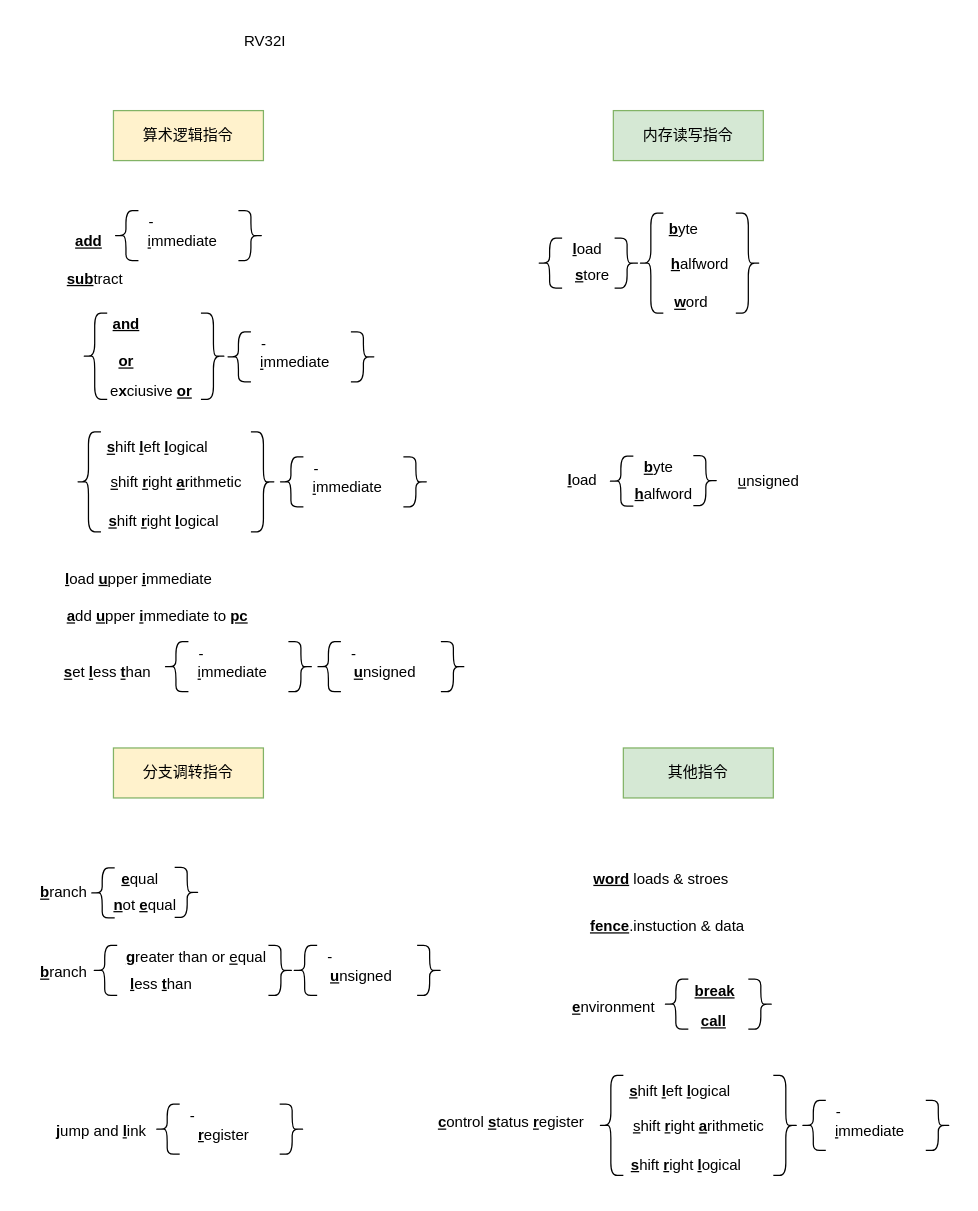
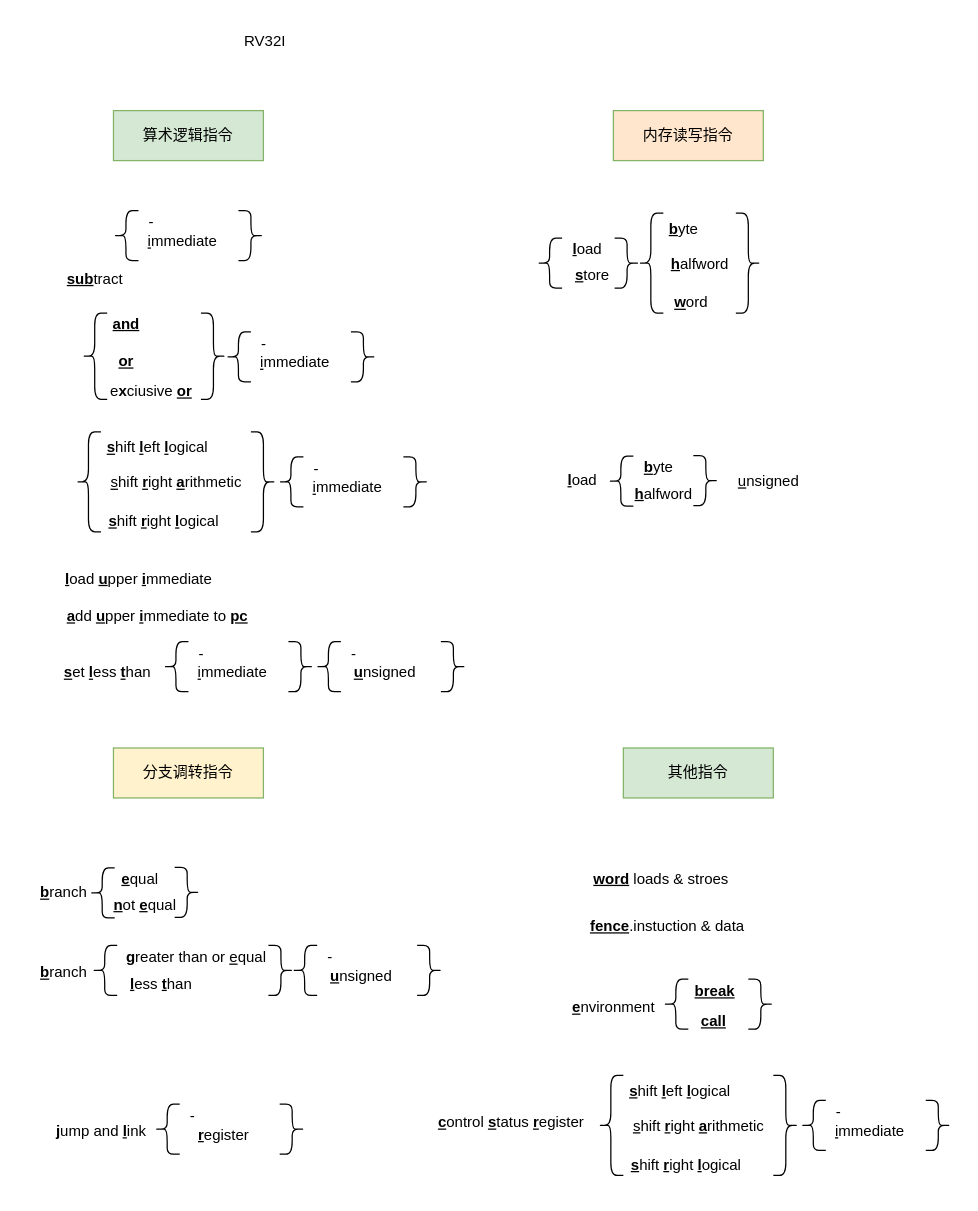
node "算术逻辑指令": fillcolor #fff2cc -> #d5e8d4
node "内存读写指令": fillcolor #d5e8d4 -> #ffe6cc
node "add": removed
